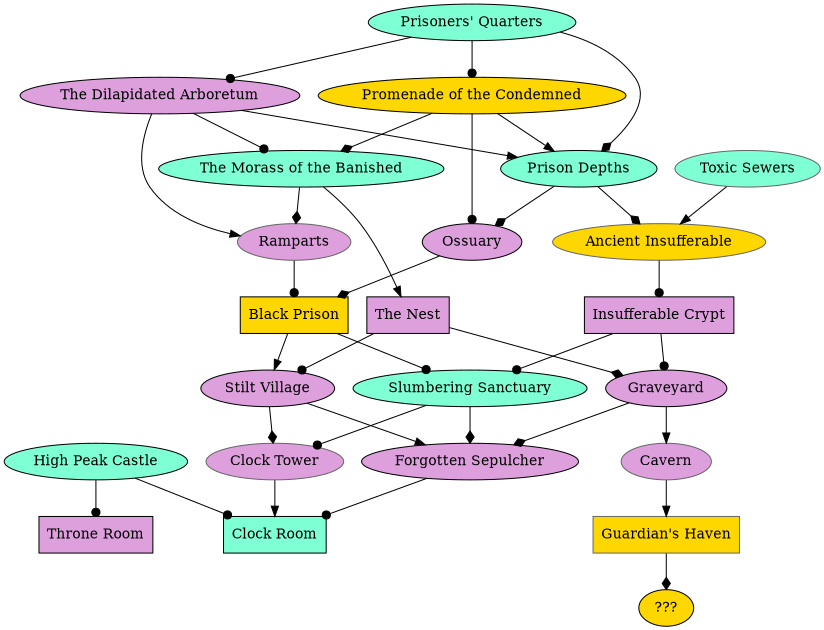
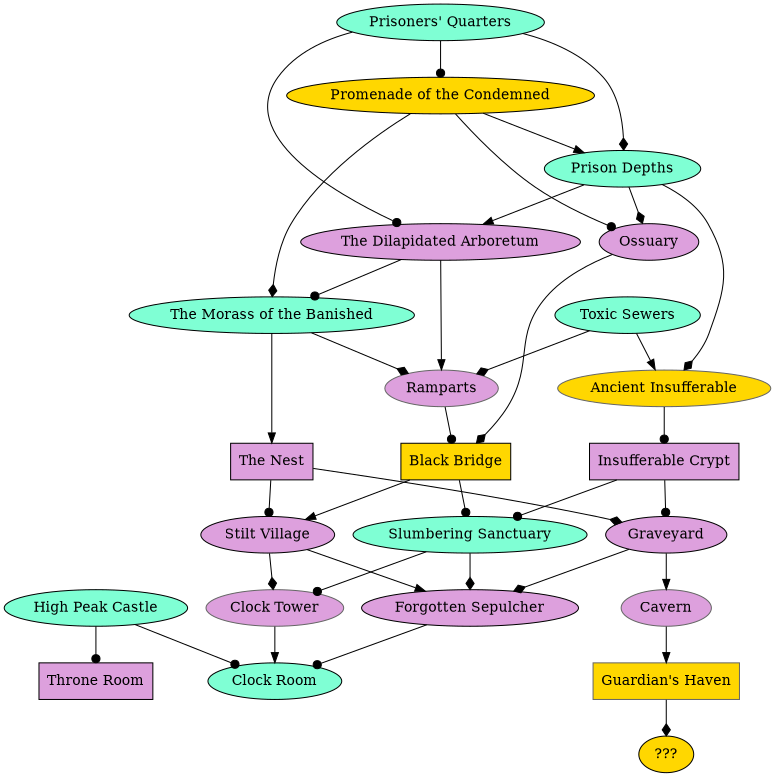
edge "The Dilapidated Arboretum" -> "Prison Depths": reversed
node "Toxic Sewers": color gray40 -> black
node "Black Prison": label "Black Prison" -> "Black Bridge"
edge "Toxic Sewers" -> "Ramparts": added
node "Clock Room": shape box -> ellipse
